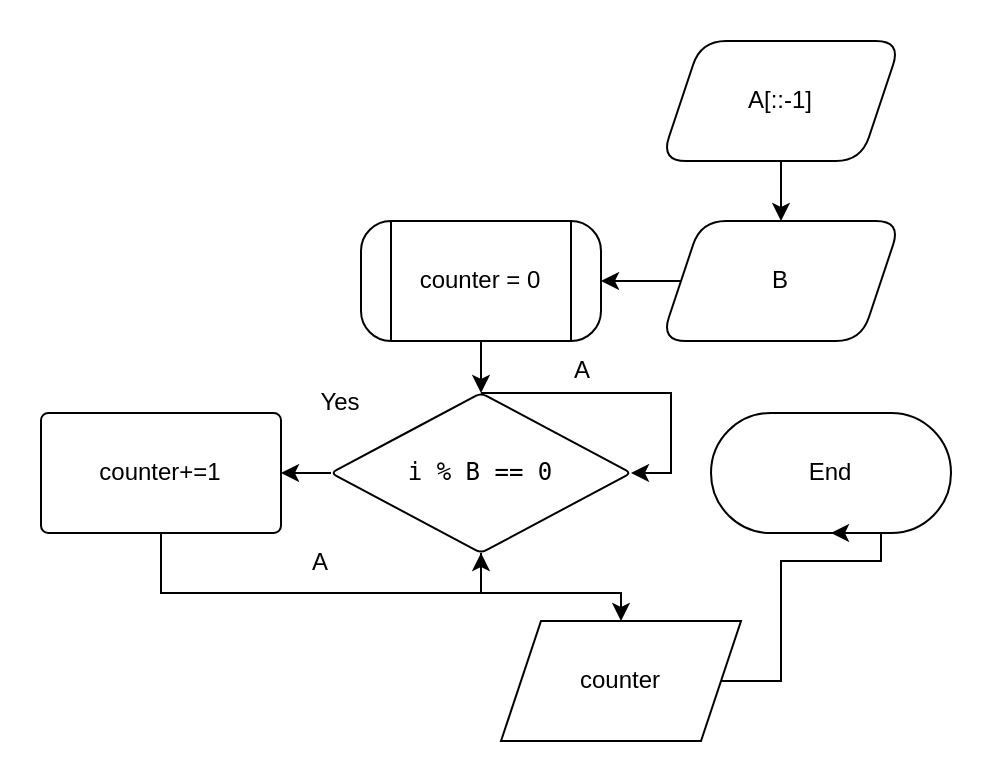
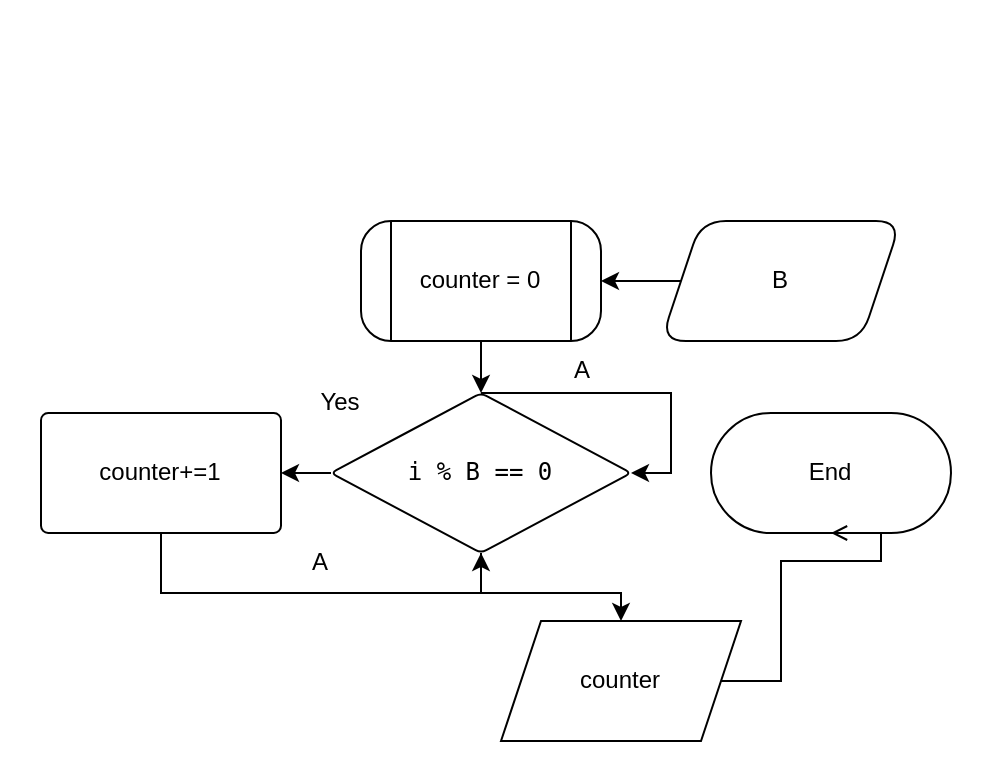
node "A[::-1]": removed
edge "A[::-1]" -> "B": removed
edge "counter" -> "End": arrowhead classic -> open
